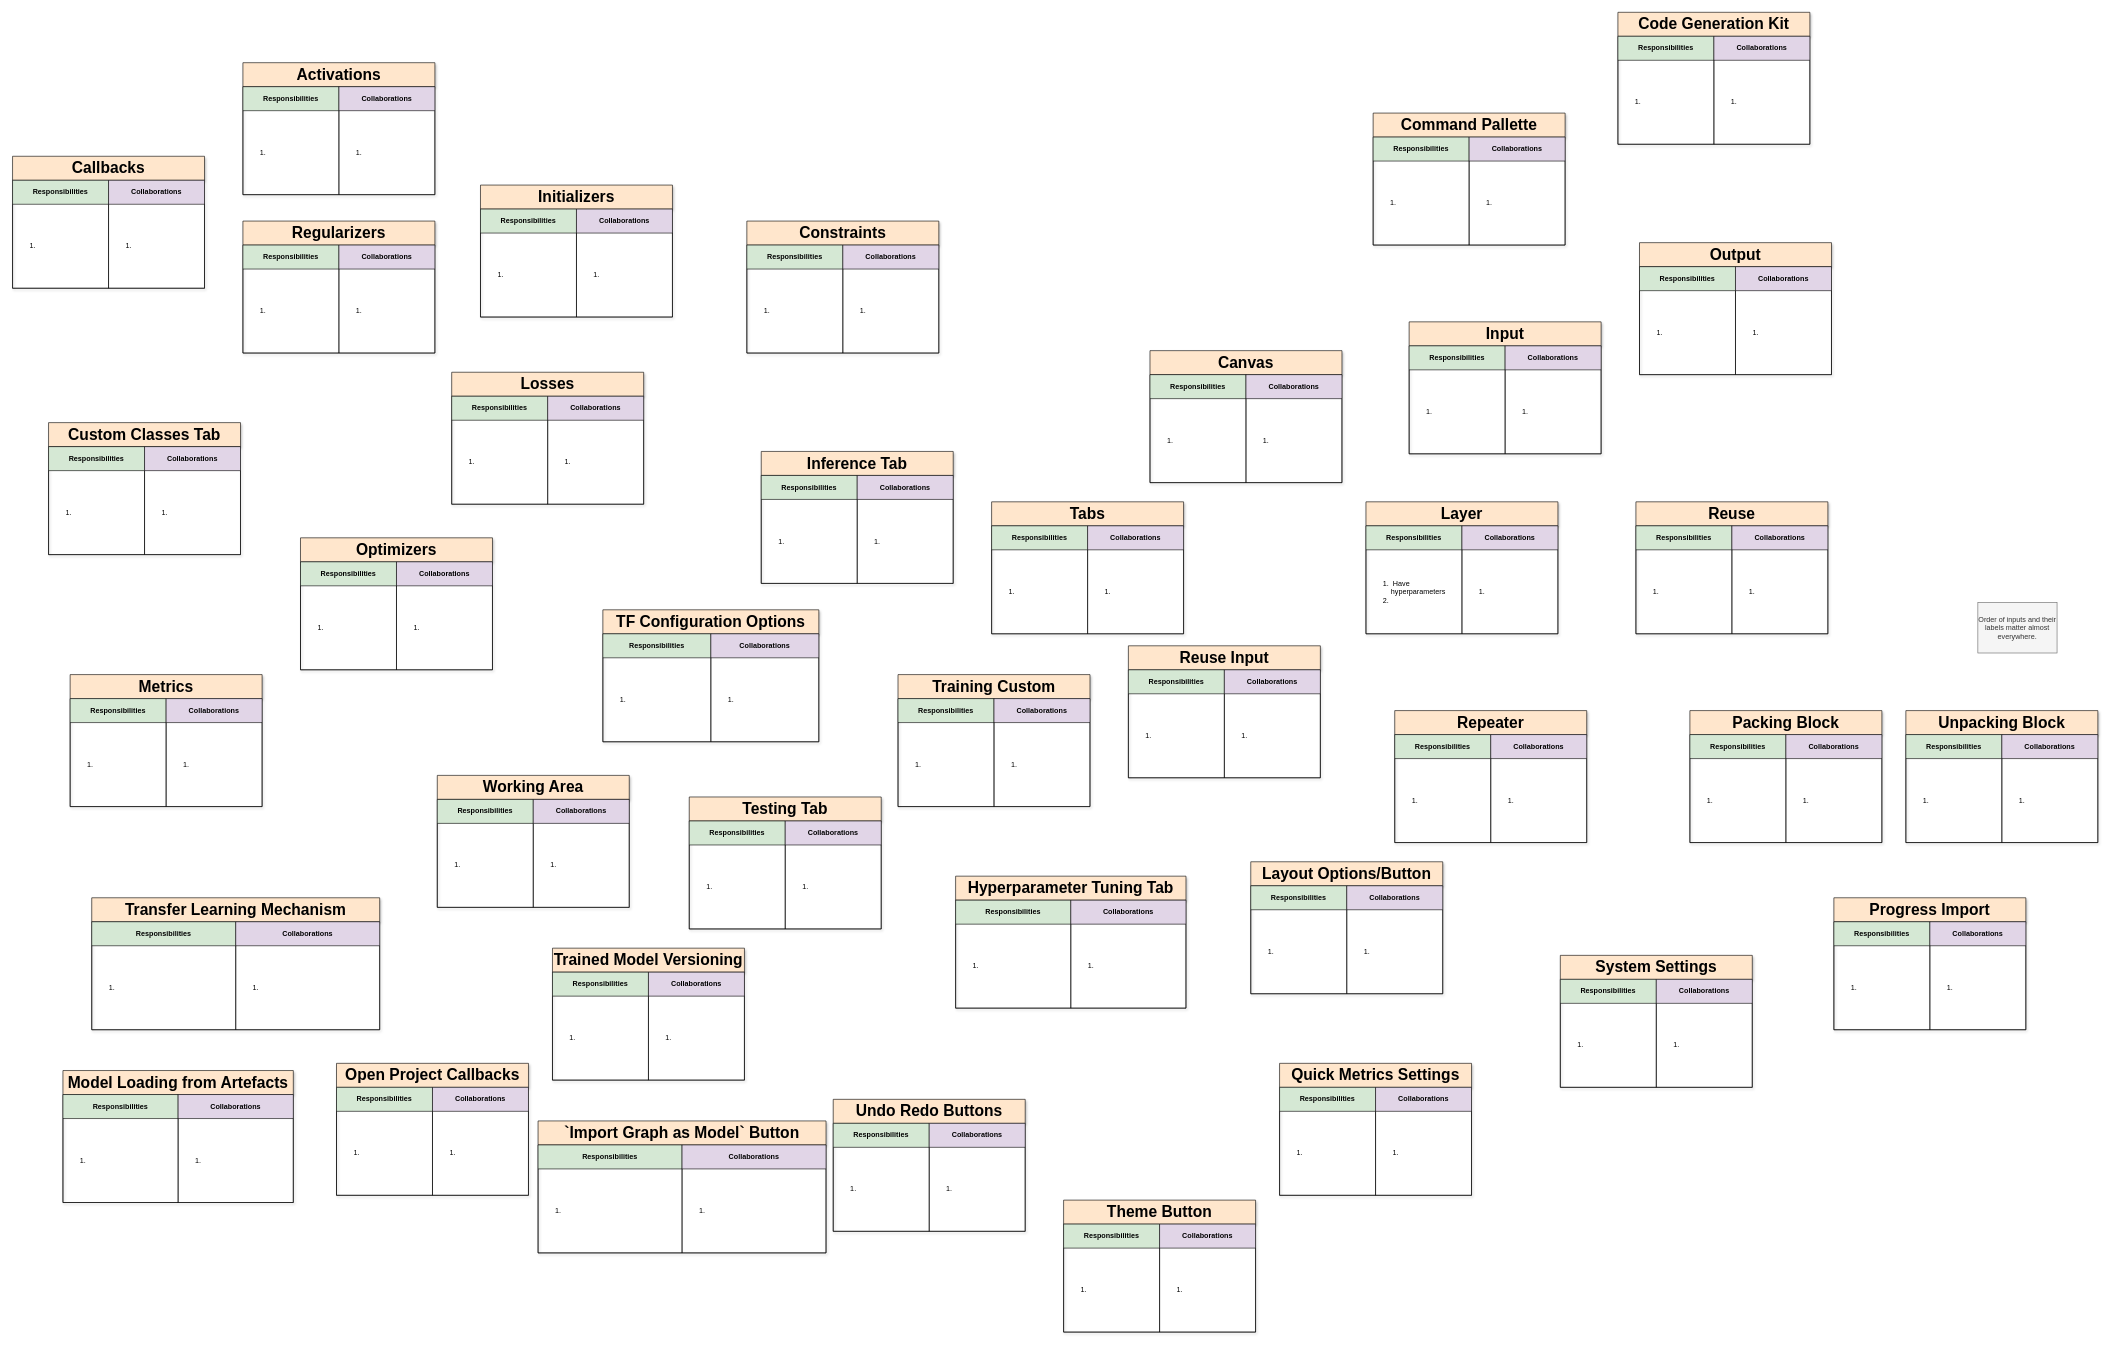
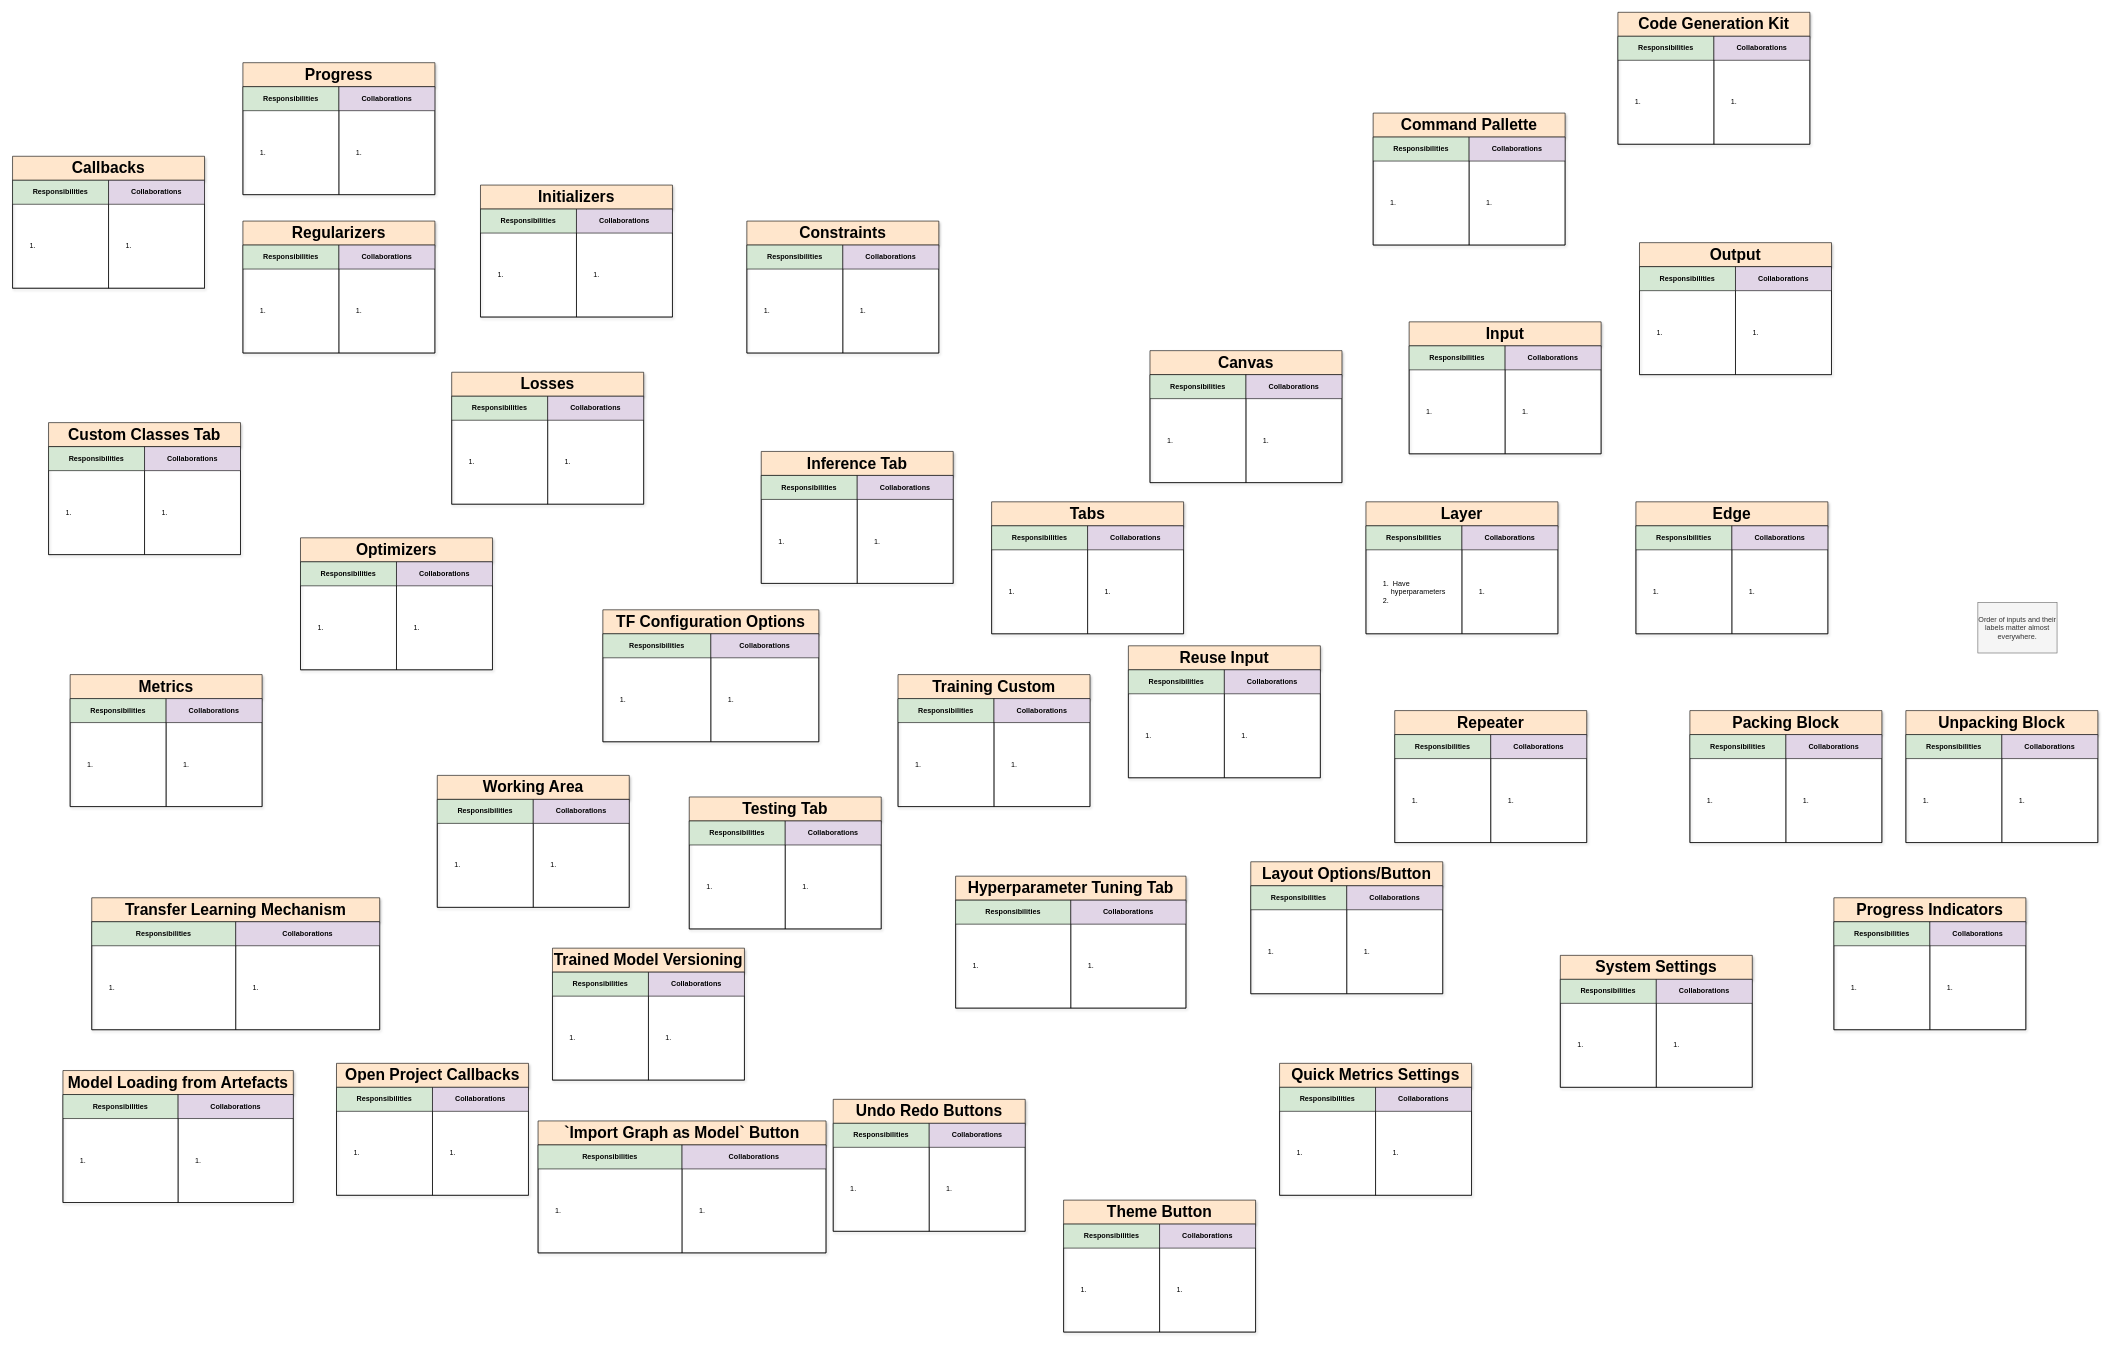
node "Activations": label "Activations" -> "Progress"
node "Reuse": label "Reuse" -> "Edge"
node "Progress Import": label "Progress Import" -> "Progress Indicators"
